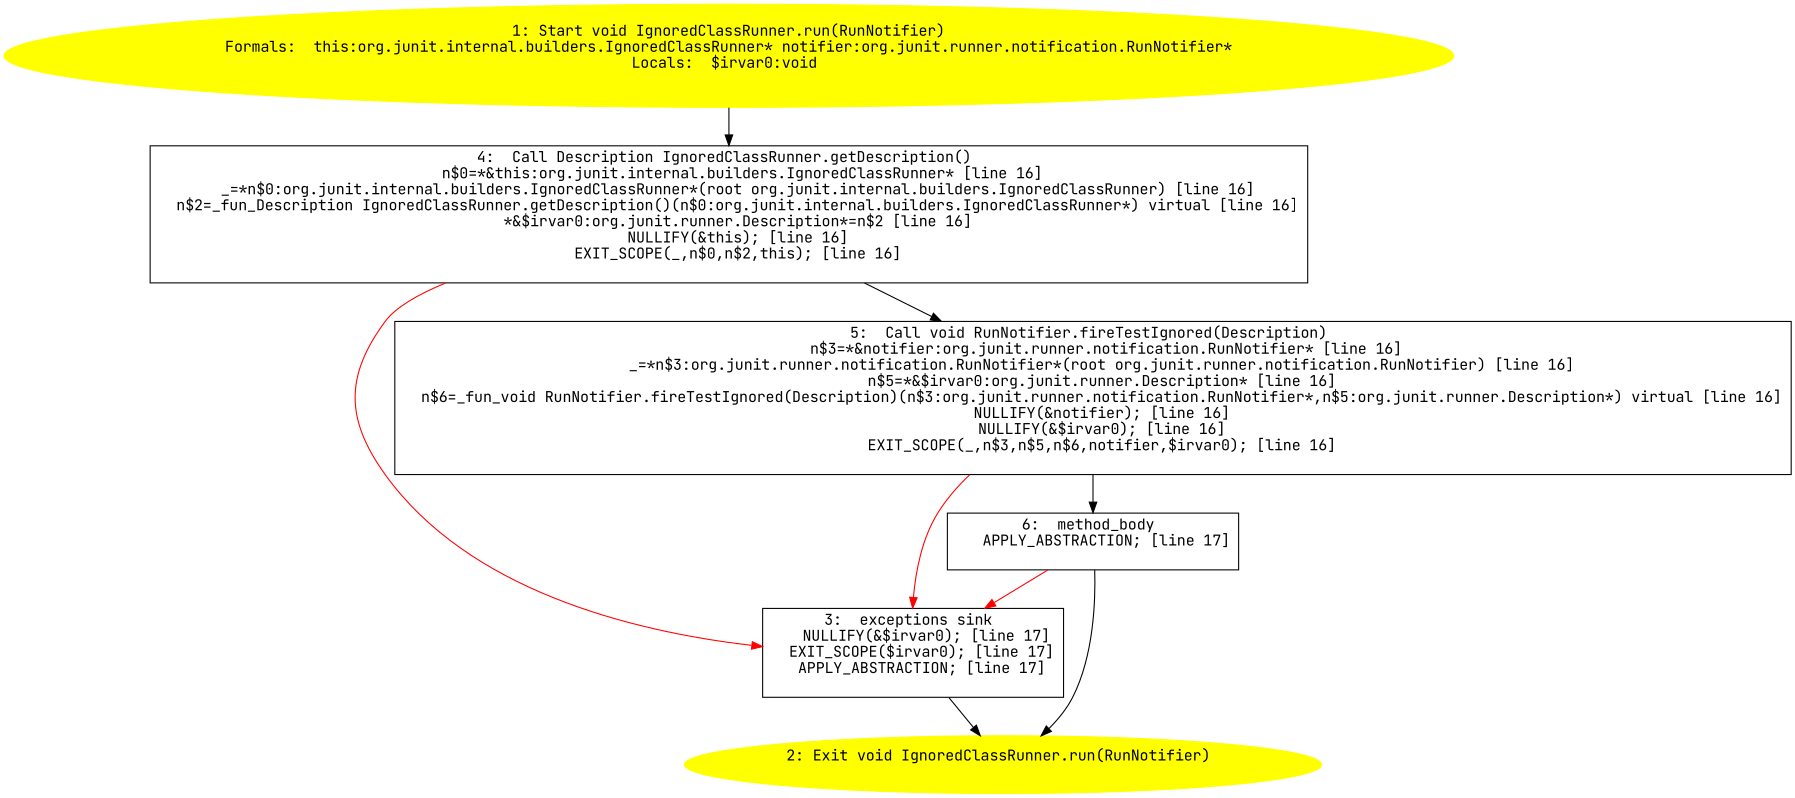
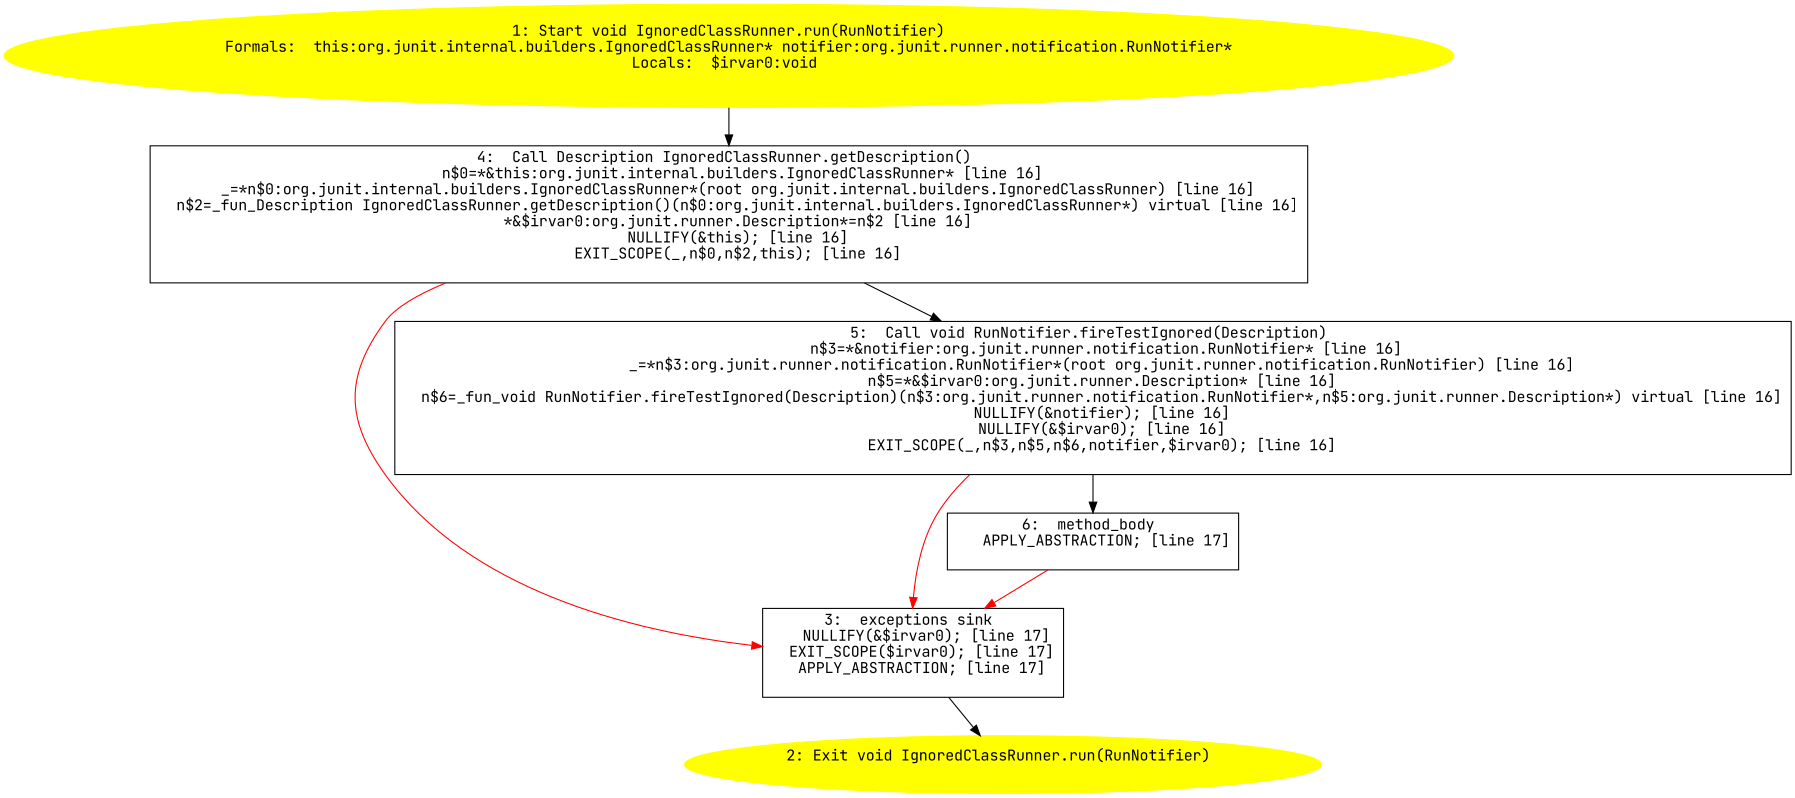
edge "6:  method_body APPLY_ABSTRACTION; [line 17]" -> "2: Exit void IgnoredClassRunner.run(RunNotifier)": removed
